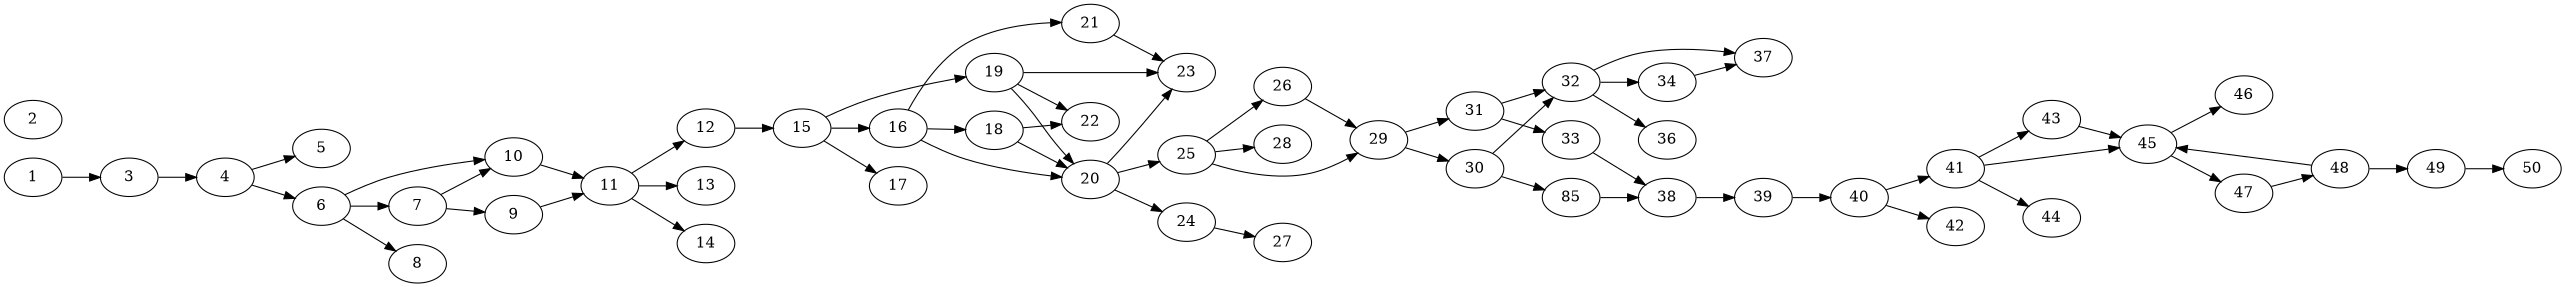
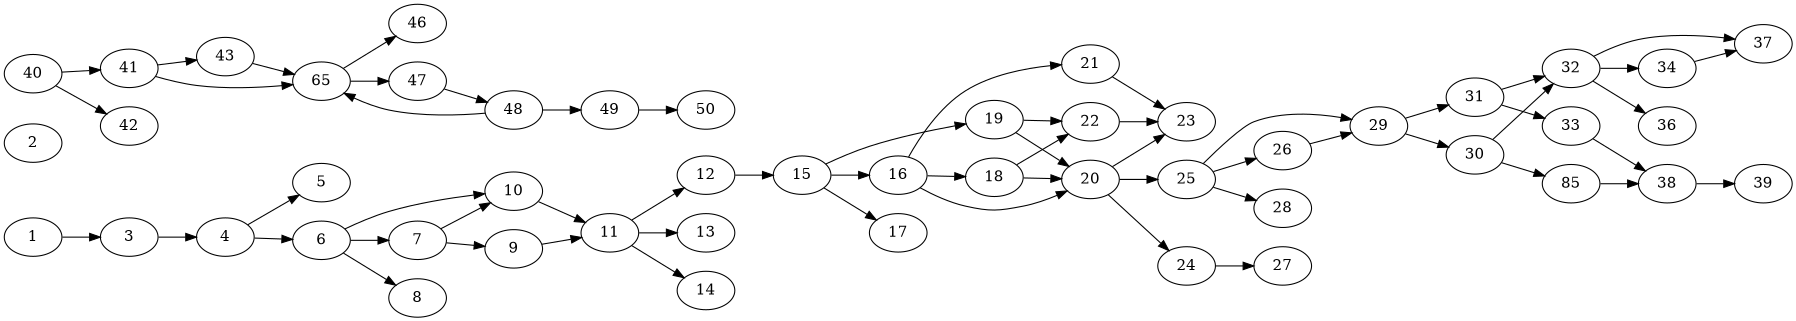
edge "19" -> "23": now "22" -> "23"
node "45": label "45" -> "65"
edge "39" -> "40": removed
node "44": removed
